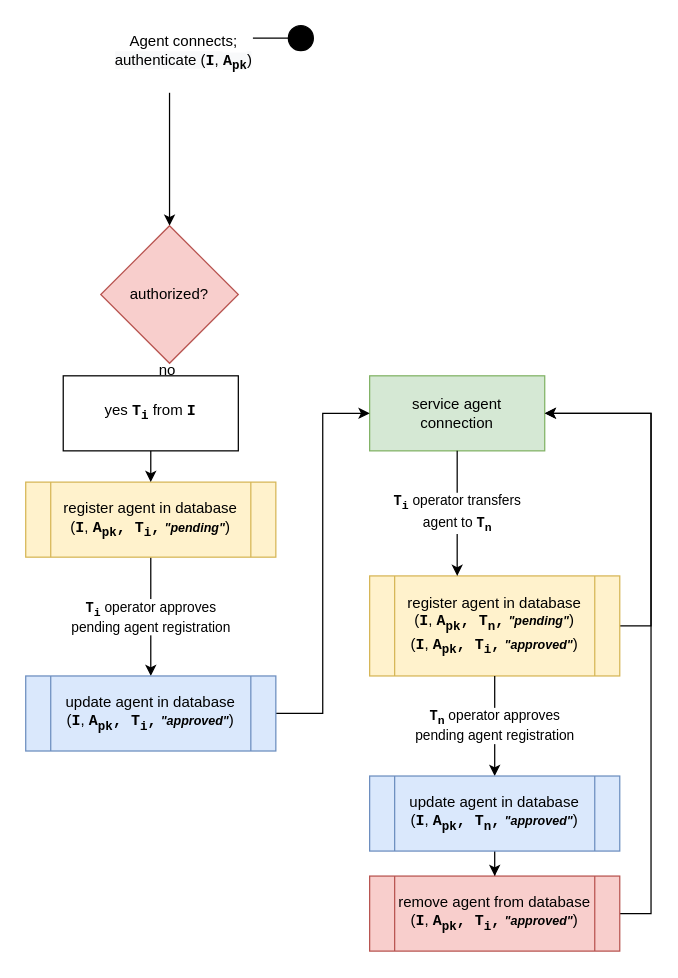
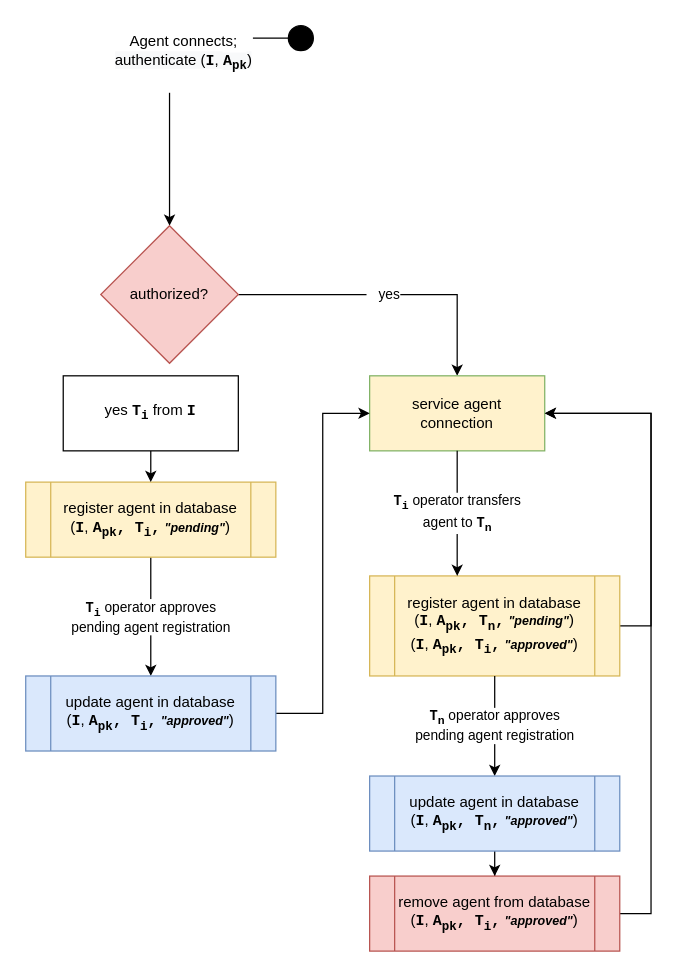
edge "authorized?" -> "service agent connection": added, label "yes"
edge "authorized?" -> "yes Ti from I": removed, label "no"
node "service agent connection": fillcolor #d5e8d4 -> #fff2cc
